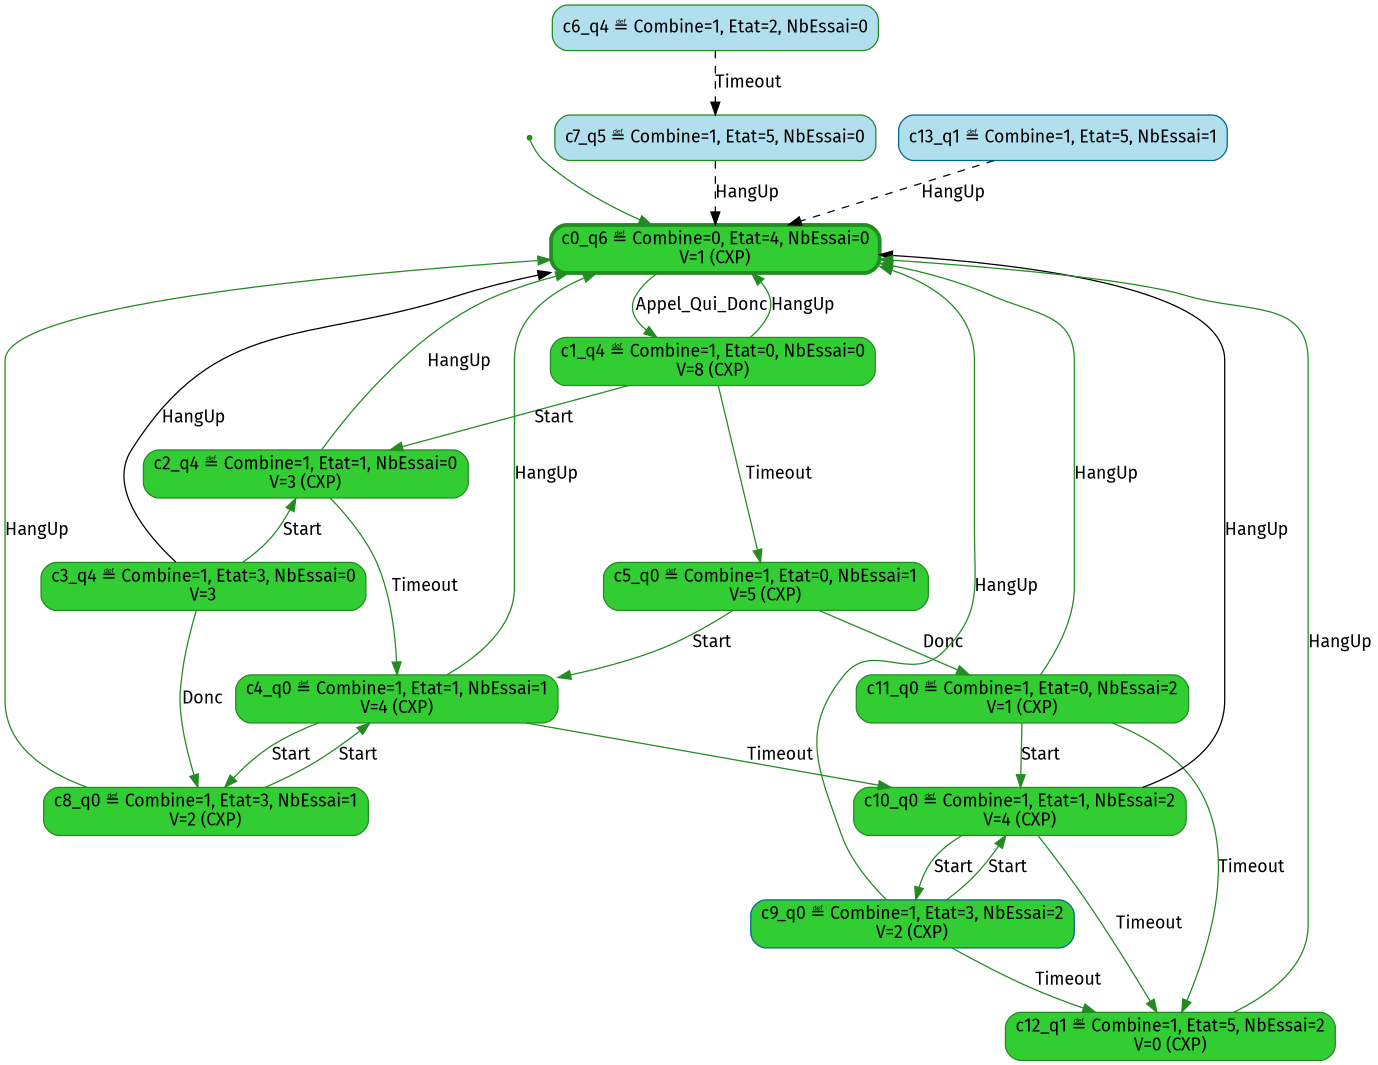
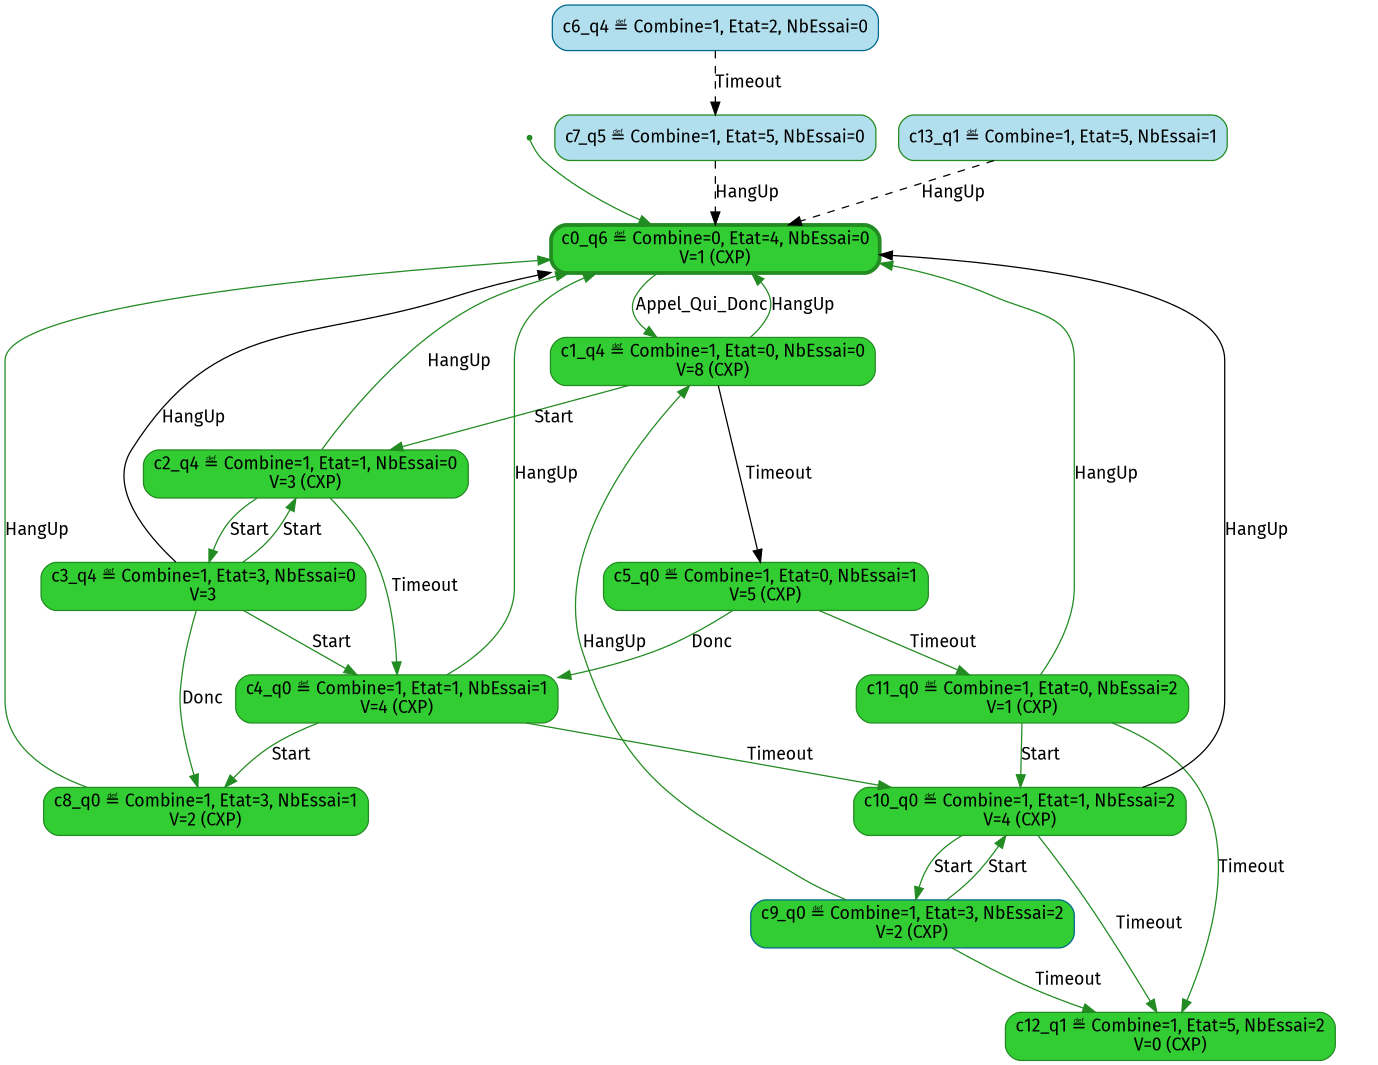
node "c6_q4 ≝ Combine=1, Etat=2, NbEssai=0": color forestgreen -> deepskyblue4
node "c13_q1 ≝ Combine=1, Etat=5, NbEssai=1": color deepskyblue4 -> forestgreen
edge "c1_q4 ≝ Combine=1, Etat=0, NbEssai=0 V=8 (CXP)" -> "c5_q0 ≝ Combine=1, Etat=0, NbEssai=1 V=5 (CXP)": color forestgreen -> black
edge "c12_q1 ≝ Combine=1, Etat=5, NbEssai=2 V=0 (CXP)" -> "c0_q6 ≝ Combine=0, Etat=4, NbEssai=0 V=1 (CXP)": removed, label "HangUp"
edge "c2_q4 ≝ Combine=1, Etat=1, NbEssai=0 V=3 (CXP)" -> "c3_q4 ≝ Combine=1, Etat=3, NbEssai=0 V=3": added, label "Start"
edge "c9_q0 ≝ Combine=1, Etat=3, NbEssai=2 V=2 (CXP)" -> "c0_q6 ≝ Combine=0, Etat=4, NbEssai=0 V=1 (CXP)": now "c9_q0 ≝ Combine=1, Etat=3, NbEssai=2 V=2 (CXP)" -> "c1_q4 ≝ Combine=1, Etat=0, NbEssai=0 V=8 (CXP)"
edge "c5_q0 ≝ Combine=1, Etat=0, NbEssai=1 V=5 (CXP)" -> "c4_q0 ≝ Combine=1, Etat=1, NbEssai=1 V=4 (CXP)": label "Start" -> "Donc"
edge "c5_q0 ≝ Combine=1, Etat=0, NbEssai=1 V=5 (CXP)" -> "c11_q0 ≝ Combine=1, Etat=0, NbEssai=2 V=1 (CXP)": label "Donc" -> "Timeout"
edge "c8_q0 ≝ Combine=1, Etat=3, NbEssai=1 V=2 (CXP)" -> "c4_q0 ≝ Combine=1, Etat=1, NbEssai=1 V=4 (CXP)": now "c3_q4 ≝ Combine=1, Etat=3, NbEssai=0 V=3" -> "c4_q0 ≝ Combine=1, Etat=1, NbEssai=1 V=4 (CXP)"
